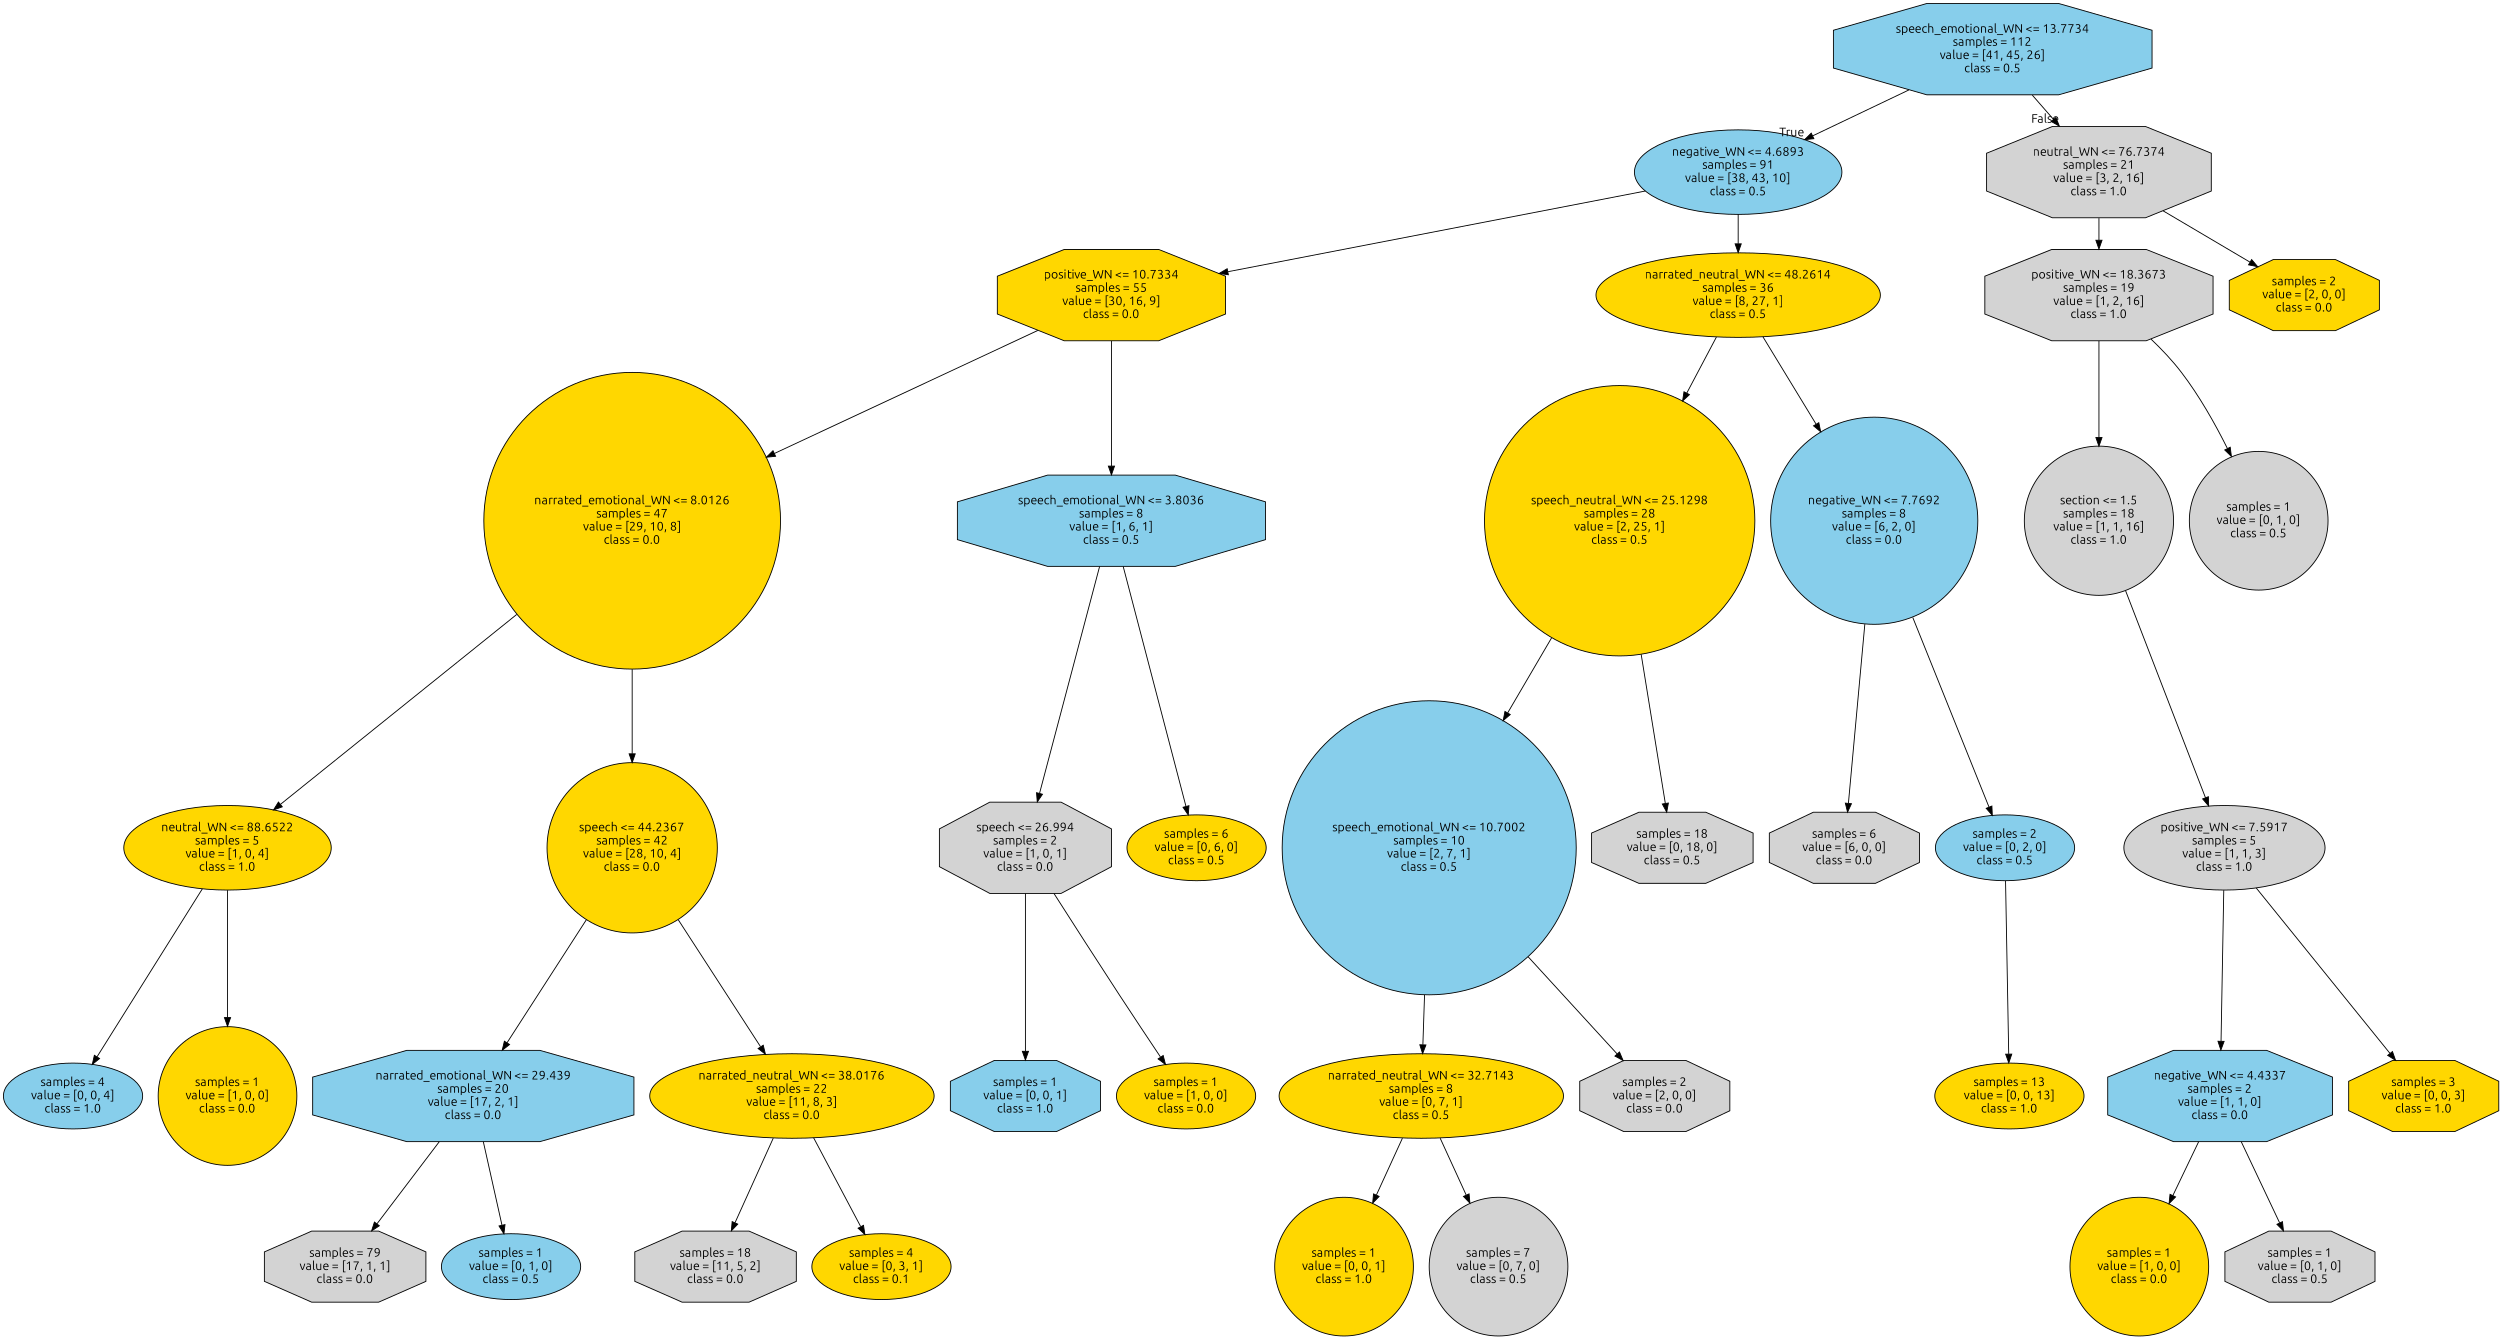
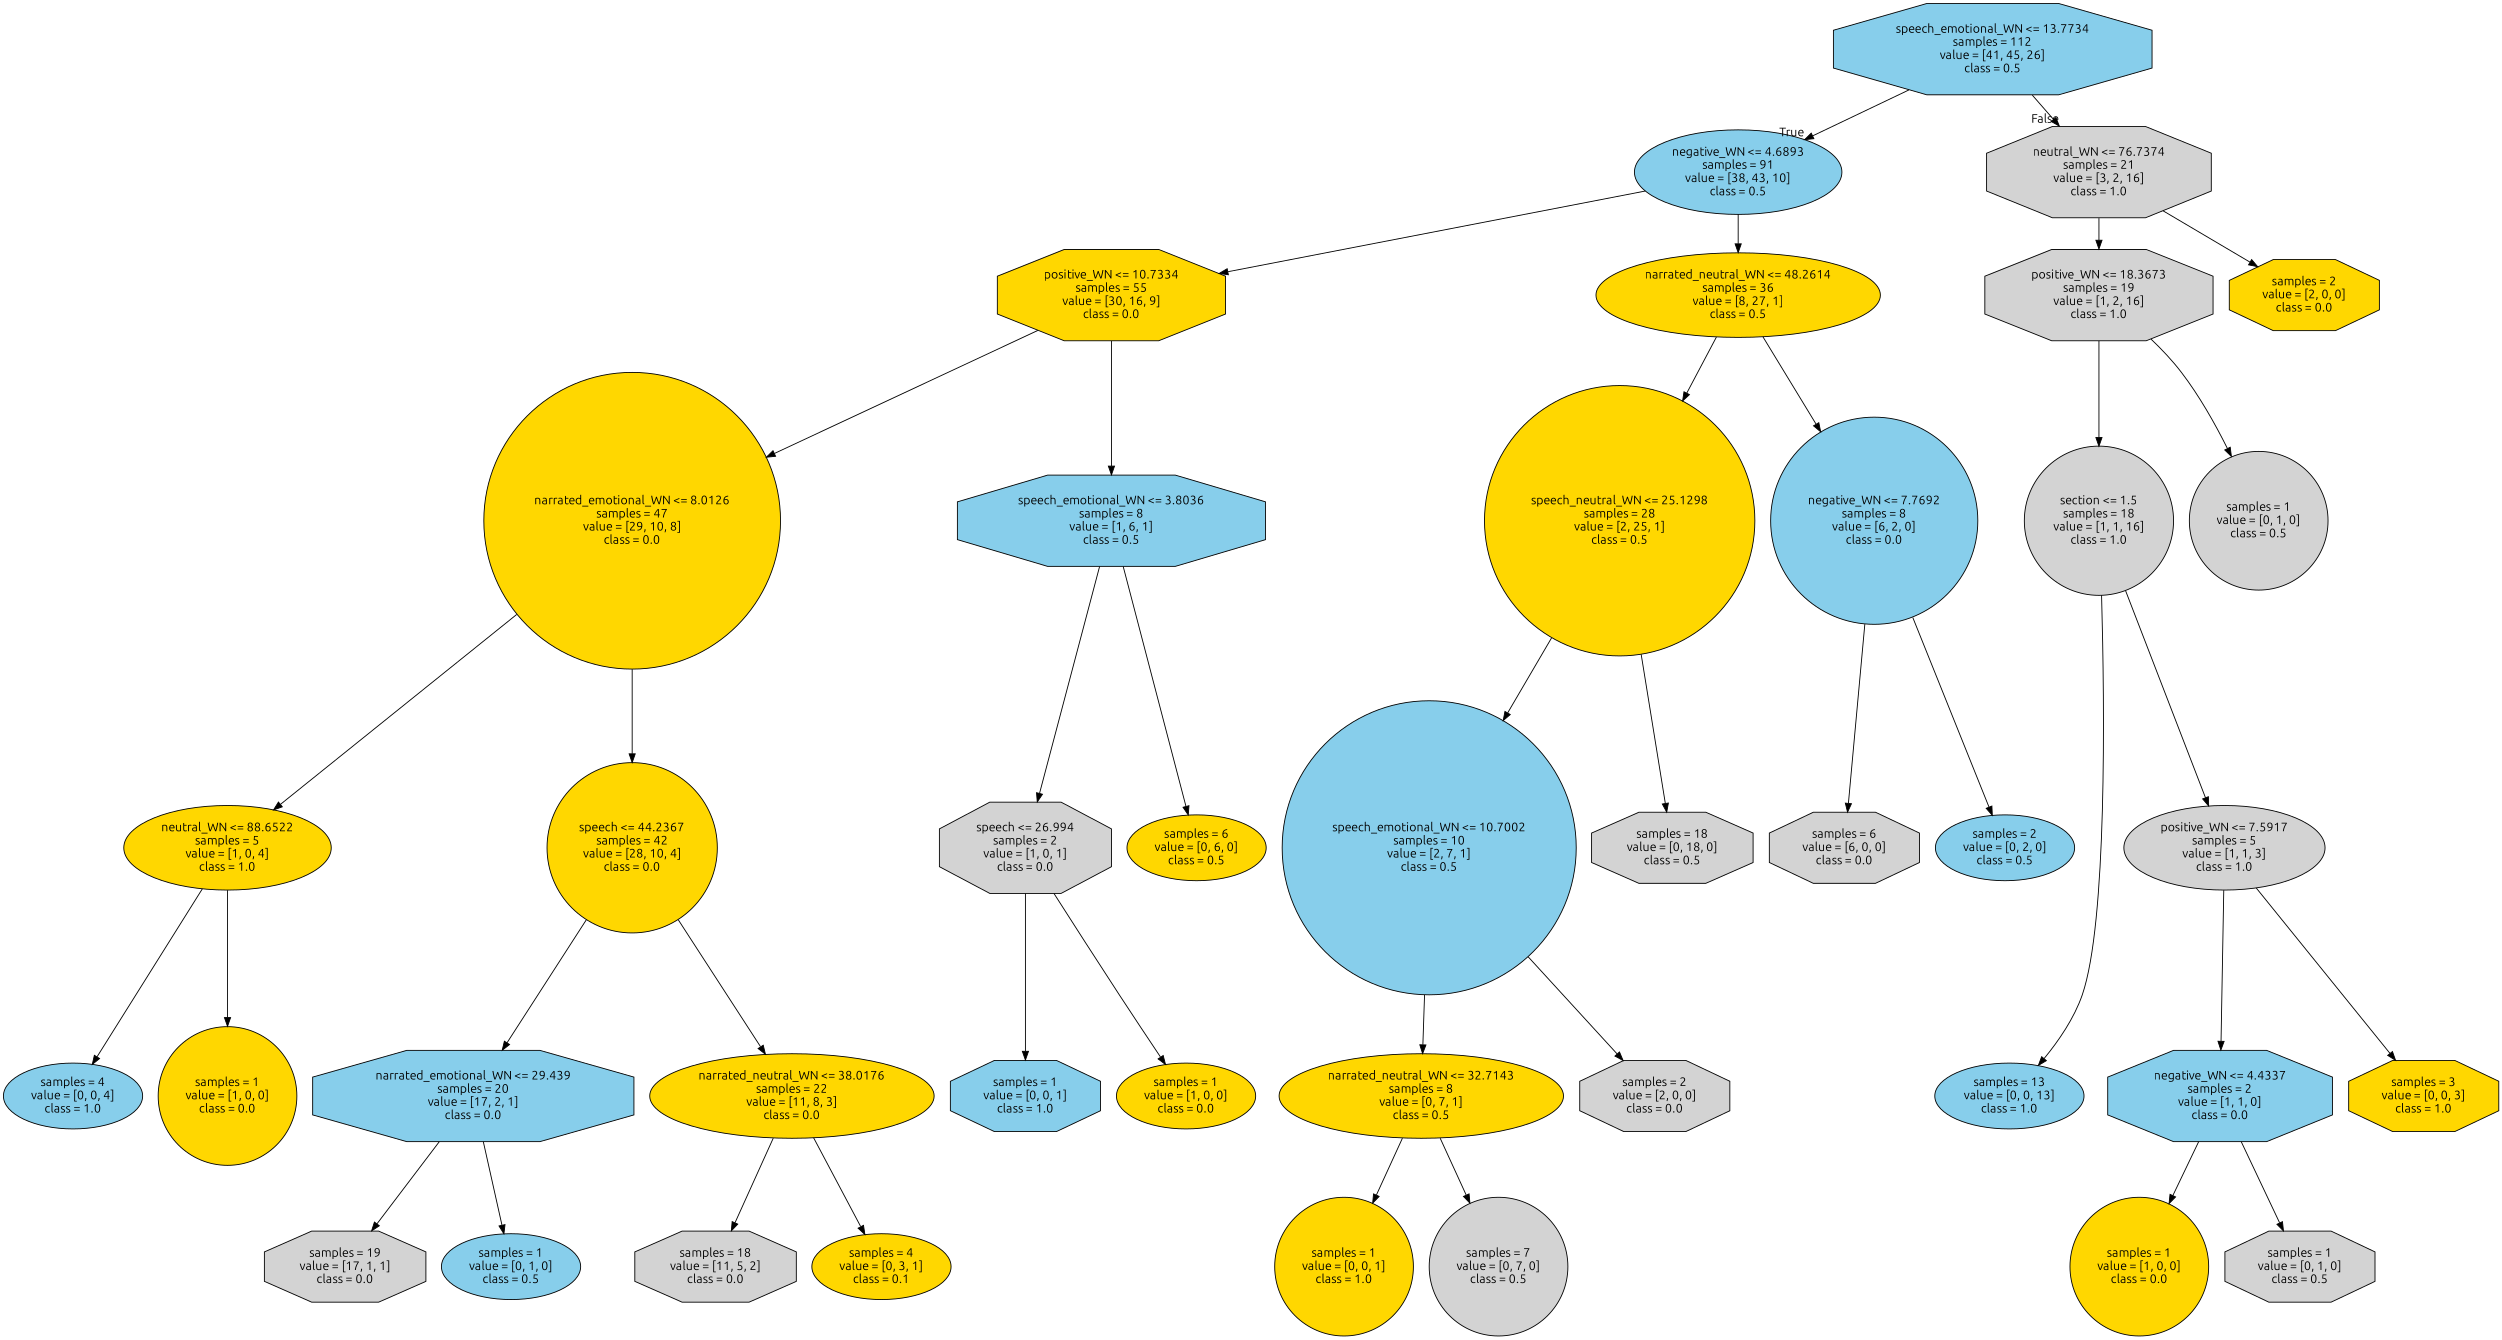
edge "samples = 2 value = [0, 2, 0] class = 0.5" -> "samples = 13 value = [0, 0, 13] class = 1.0": now "section <= 1.5 samples = 18 value = [1, 1, 16] class = 1.0" -> "samples = 13 value = [0, 0, 13] class = 1.0"
node "samples = 13 value = [0, 0, 13] class = 1.0": fillcolor gold -> skyblue
node "samples = 79 value = [17, 1, 1] class = 0.0": label "samples = 79 value = [17, 1, 1] class = 0.0" -> "samples = 19 value = [17, 1, 1] class = 0.0"
